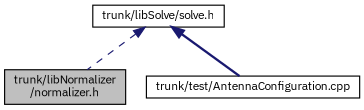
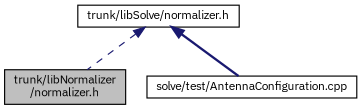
node "trunk/libSolve/solve.h": label "trunk/libSolve/solve.h" -> "trunk/libSolve/normalizer.h"
node "trunk/test/AntennaConfiguration.cpp": label "trunk/test/AntennaConfiguration.cpp" -> "solve/test/AntennaConfiguration.cpp"
